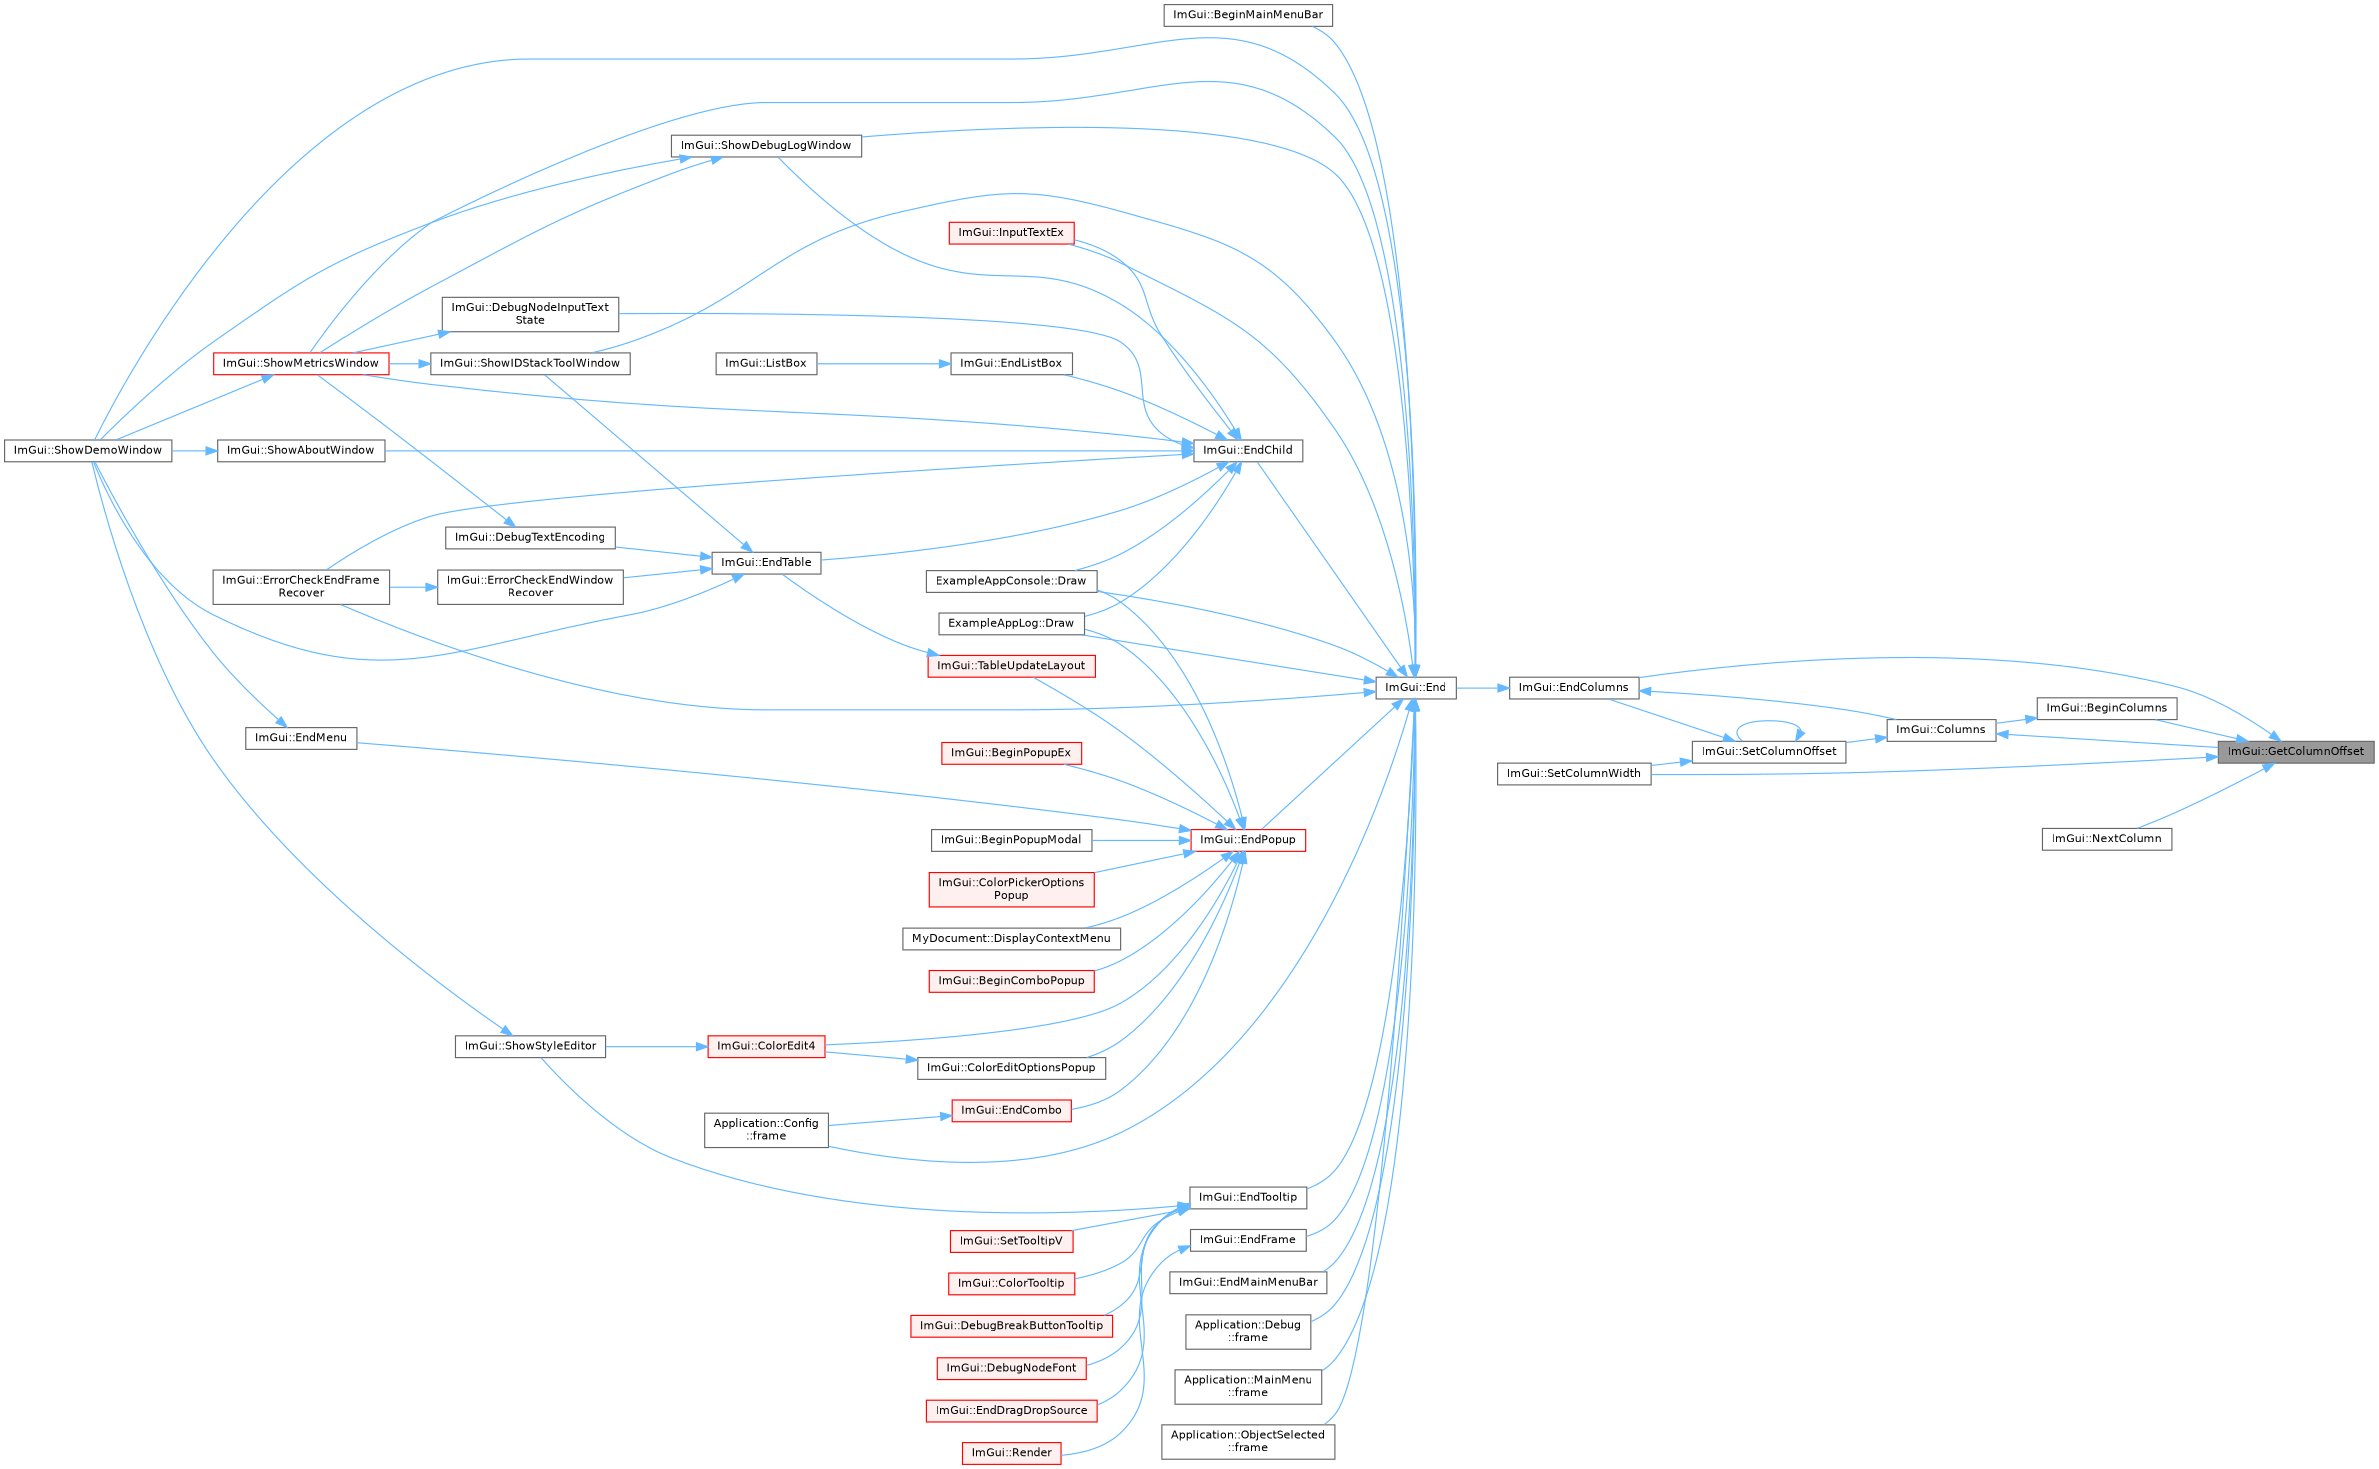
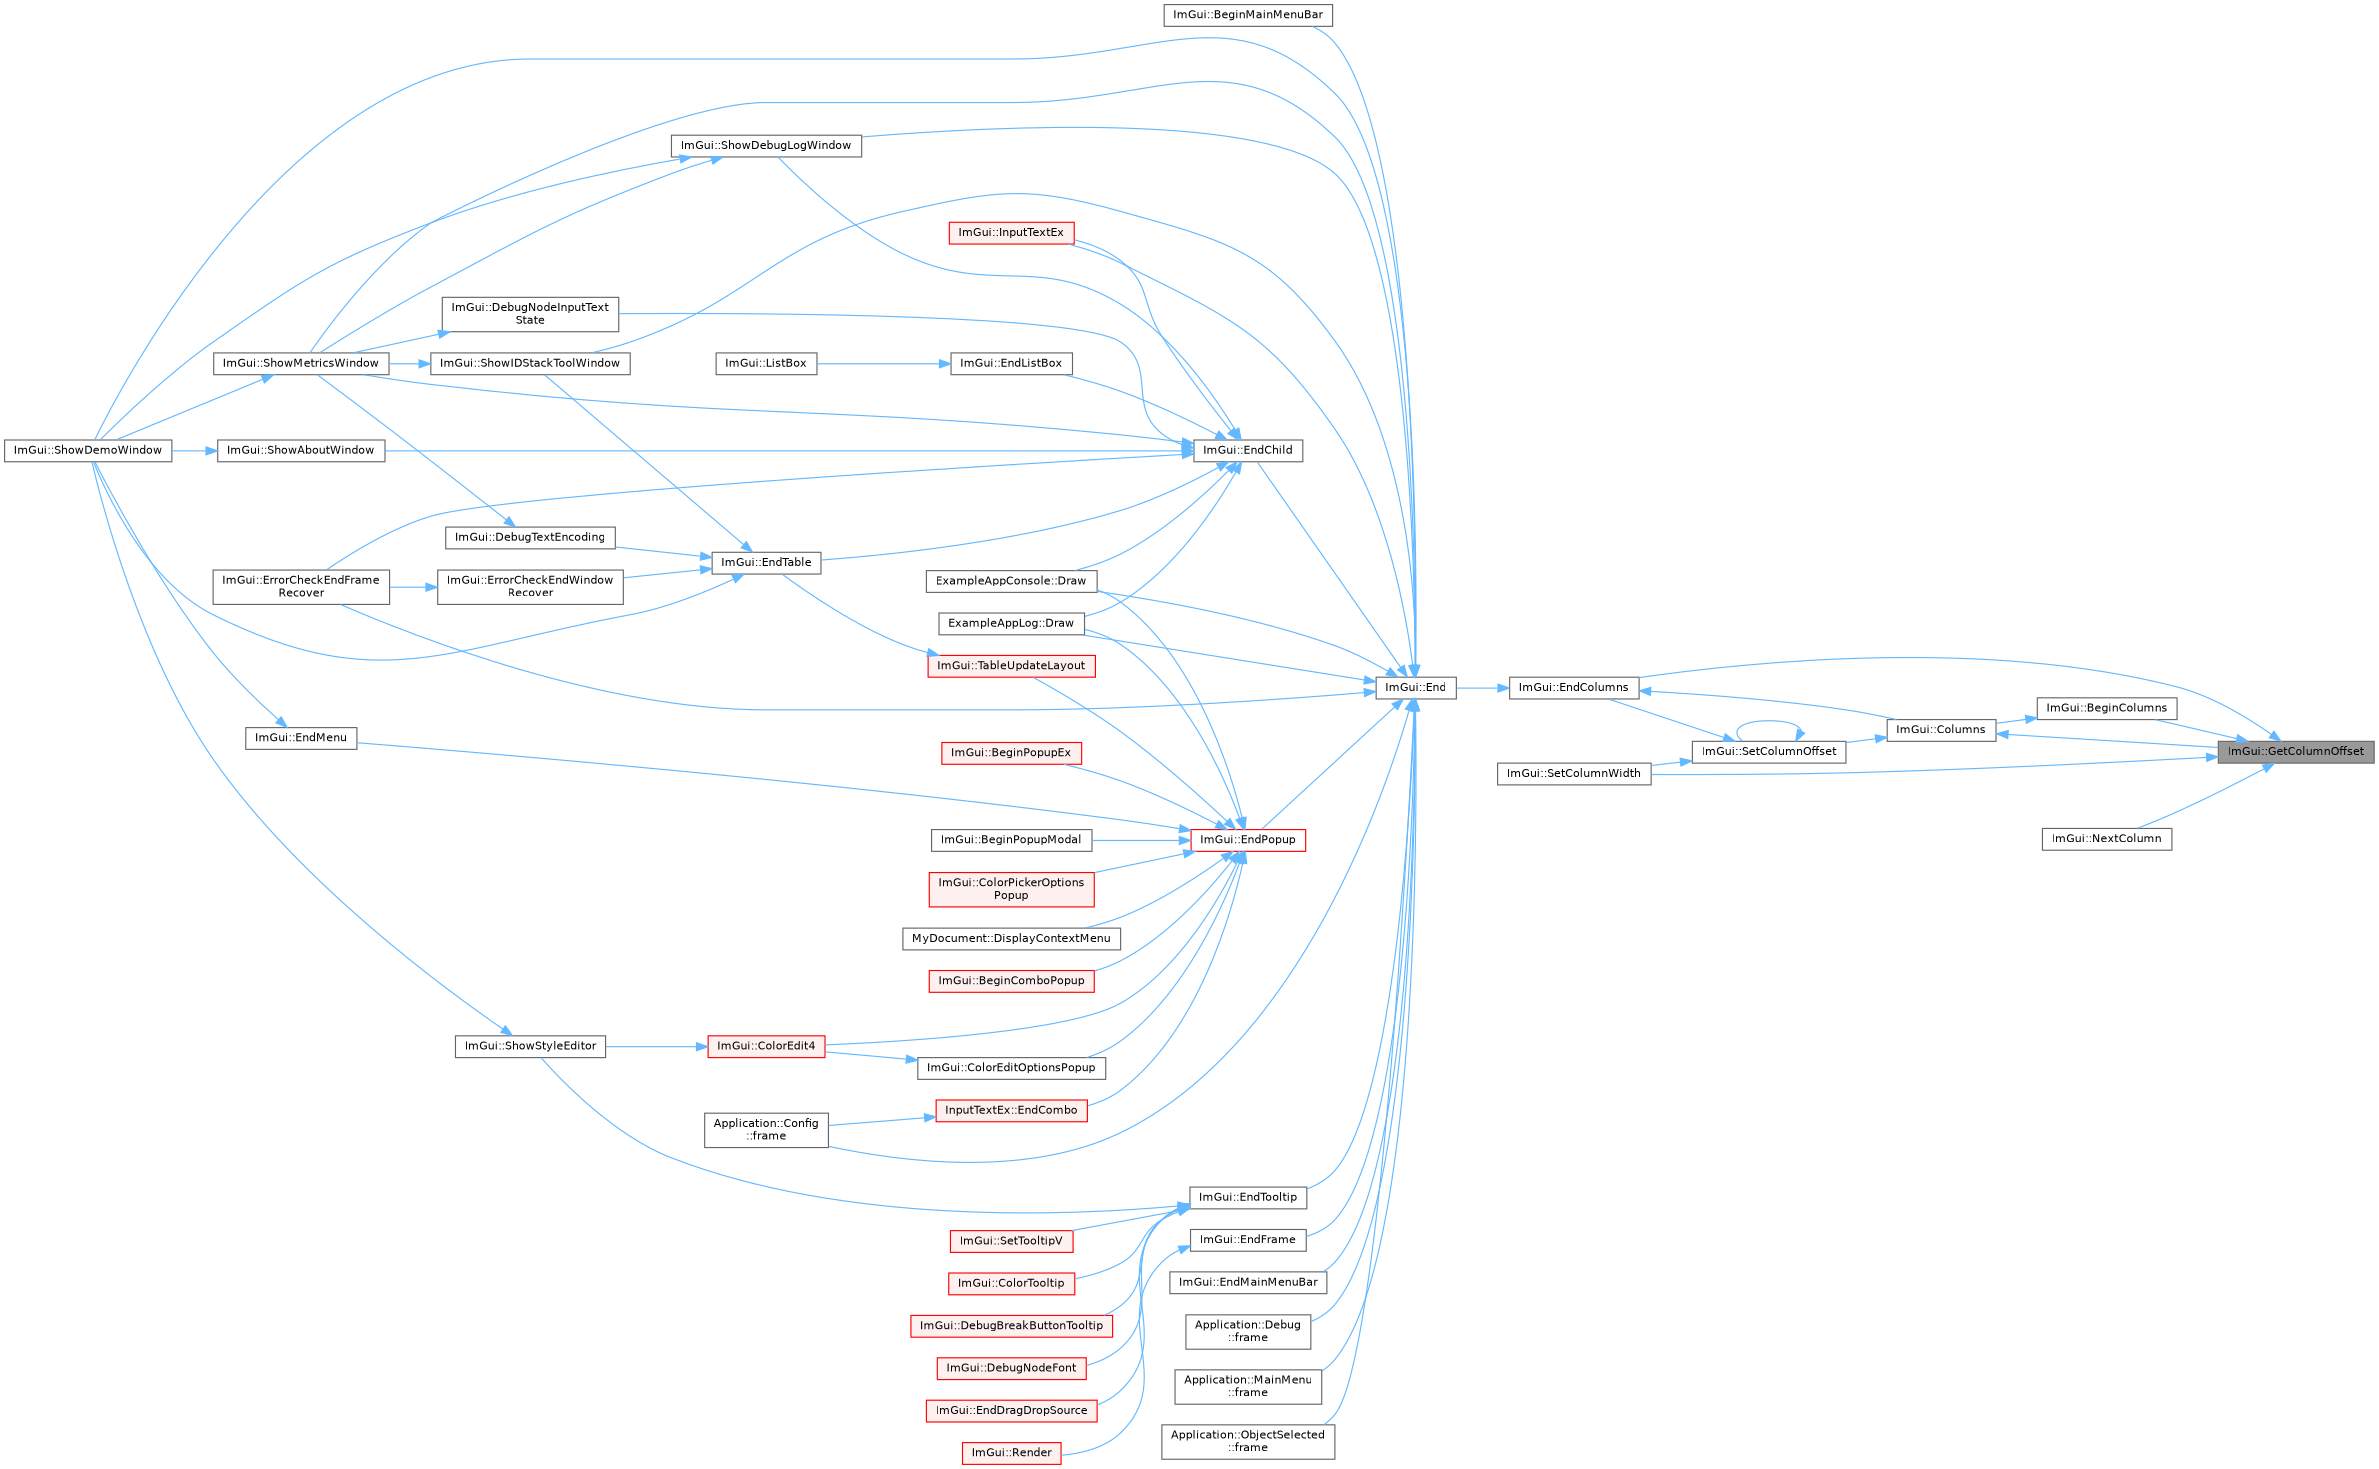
node "ImGui::ShowMetricsWindow": color red -> grey40
node "ImGui::EndCombo": label "ImGui::EndCombo" -> "InputTextEx::EndCombo"
